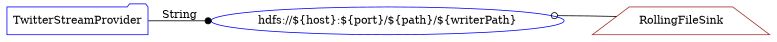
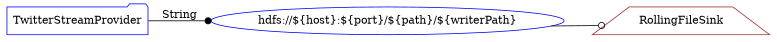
edge "RollingFileSink" -> "hdfs://${host}:${port}/${path}/${writerPath}": reversed
